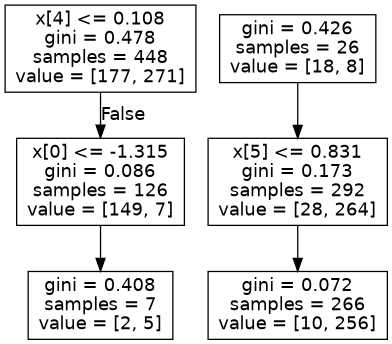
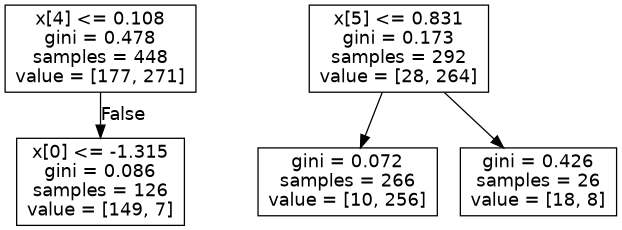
edge "gini = 0.426 samples = 26 value = [18, 8]" -> "x[5] <= 0.831 gini = 0.173 samples = 292 value = [28, 264]": reversed
node "gini = 0.408 samples = 7 value = [2, 5]": removed
